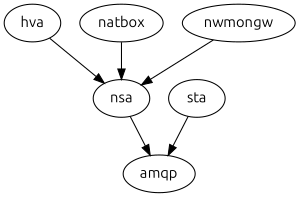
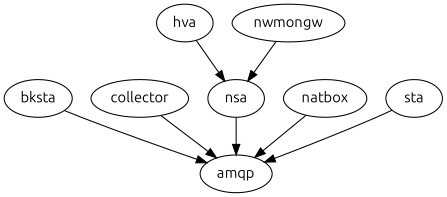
edge "natbox" -> "nsa": now "natbox" -> "amqp"
node "bksta": added
node "collector": added
